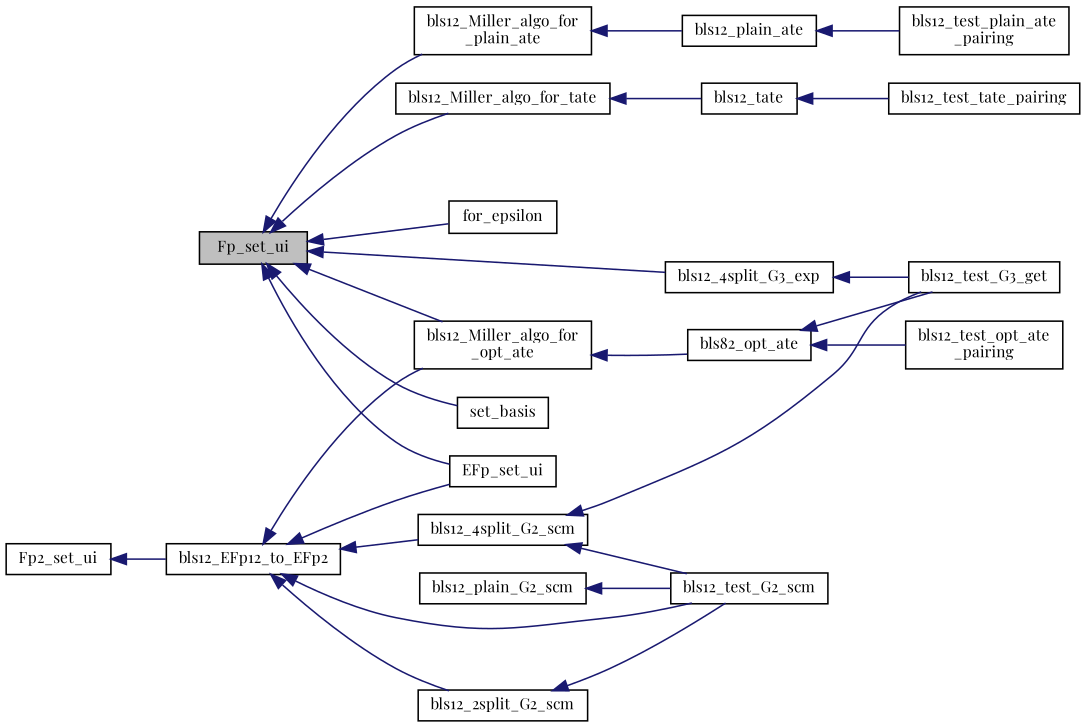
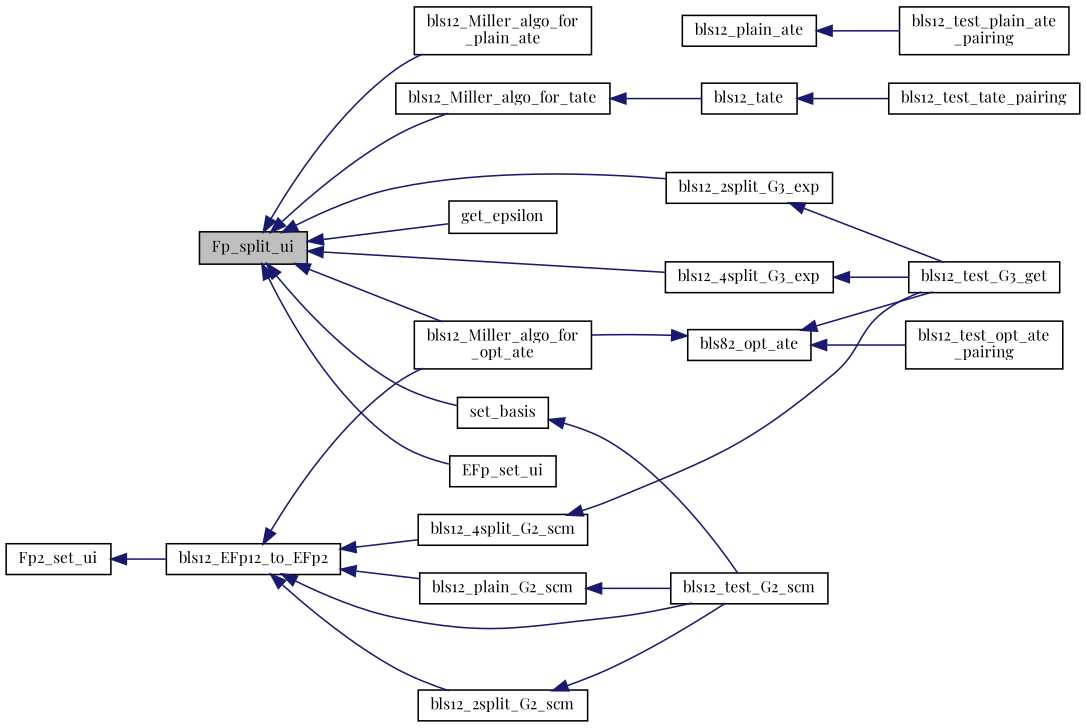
edge "bls12_plain_ate" -> "bls12_Miller_algo_for _plain_ate": removed
node "bls12_2split_G3_exp": added
node "for_epsilon": label "for_epsilon" -> "get_epsilon"
node "Fp_set_ui": label "Fp_set_ui" -> "Fp_split_ui"
edge "bls82_opt_ate" -> "bls12_Miller_algo_for _opt_ate": reversed
edge "EFp_set_ui" -> "bls12_EFp12_to_EFp2": now "bls12_plain_G2_scm" -> "bls12_EFp12_to_EFp2"
edge "bls12_test_G2_scm" -> "bls12_4split_G2_scm": now "bls12_test_G2_scm" -> "set_basis"
